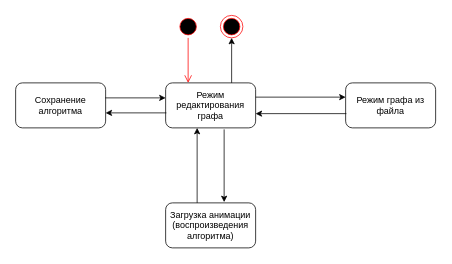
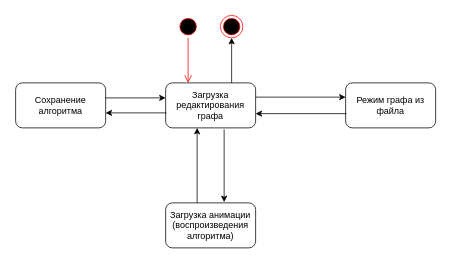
node "Режим редактирования графа": label "Режим редактирования графа" -> "Загрузка редактирования графа"
